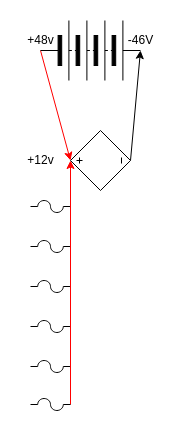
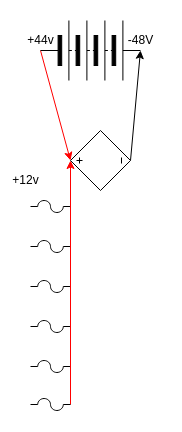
node "+48v": label "+48v" -> "+44v"
node "-46V": label "-46V" -> "-48V"
node "+12v": moved (41, 161) -> (26, 181)
